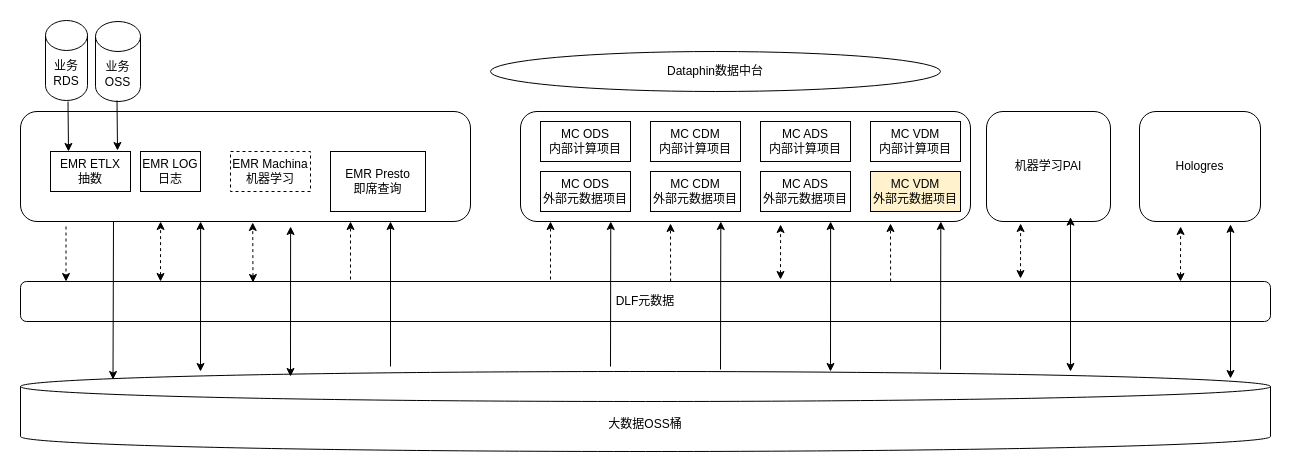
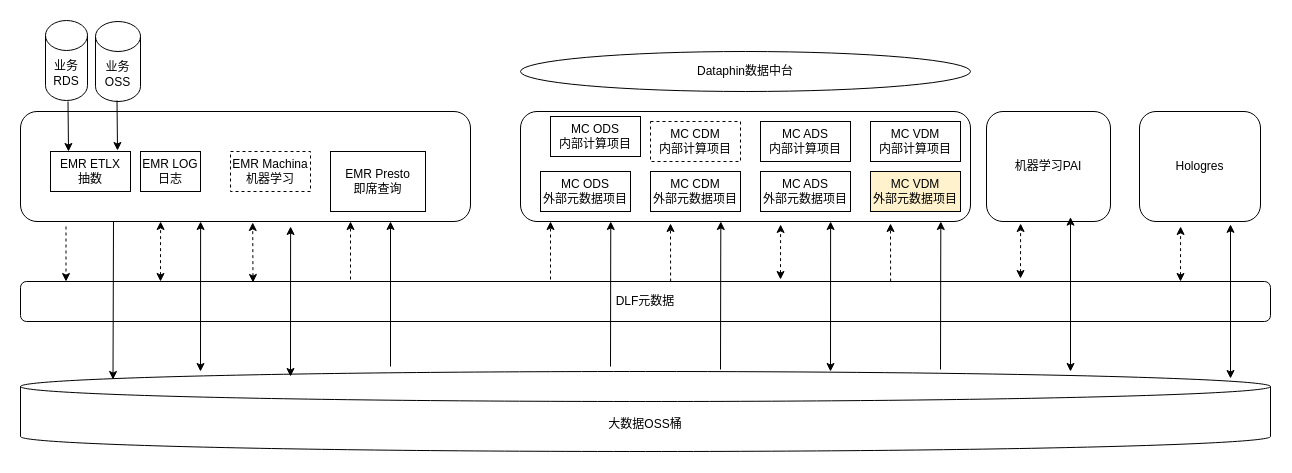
node "Dataphin数据中台": moved (716, 72) -> (746, 72)
node "MC ODS 内部计算项目": moved (586, 142) -> (596, 137)
node "MC CDM 内部计算项目": style solid -> dashed
